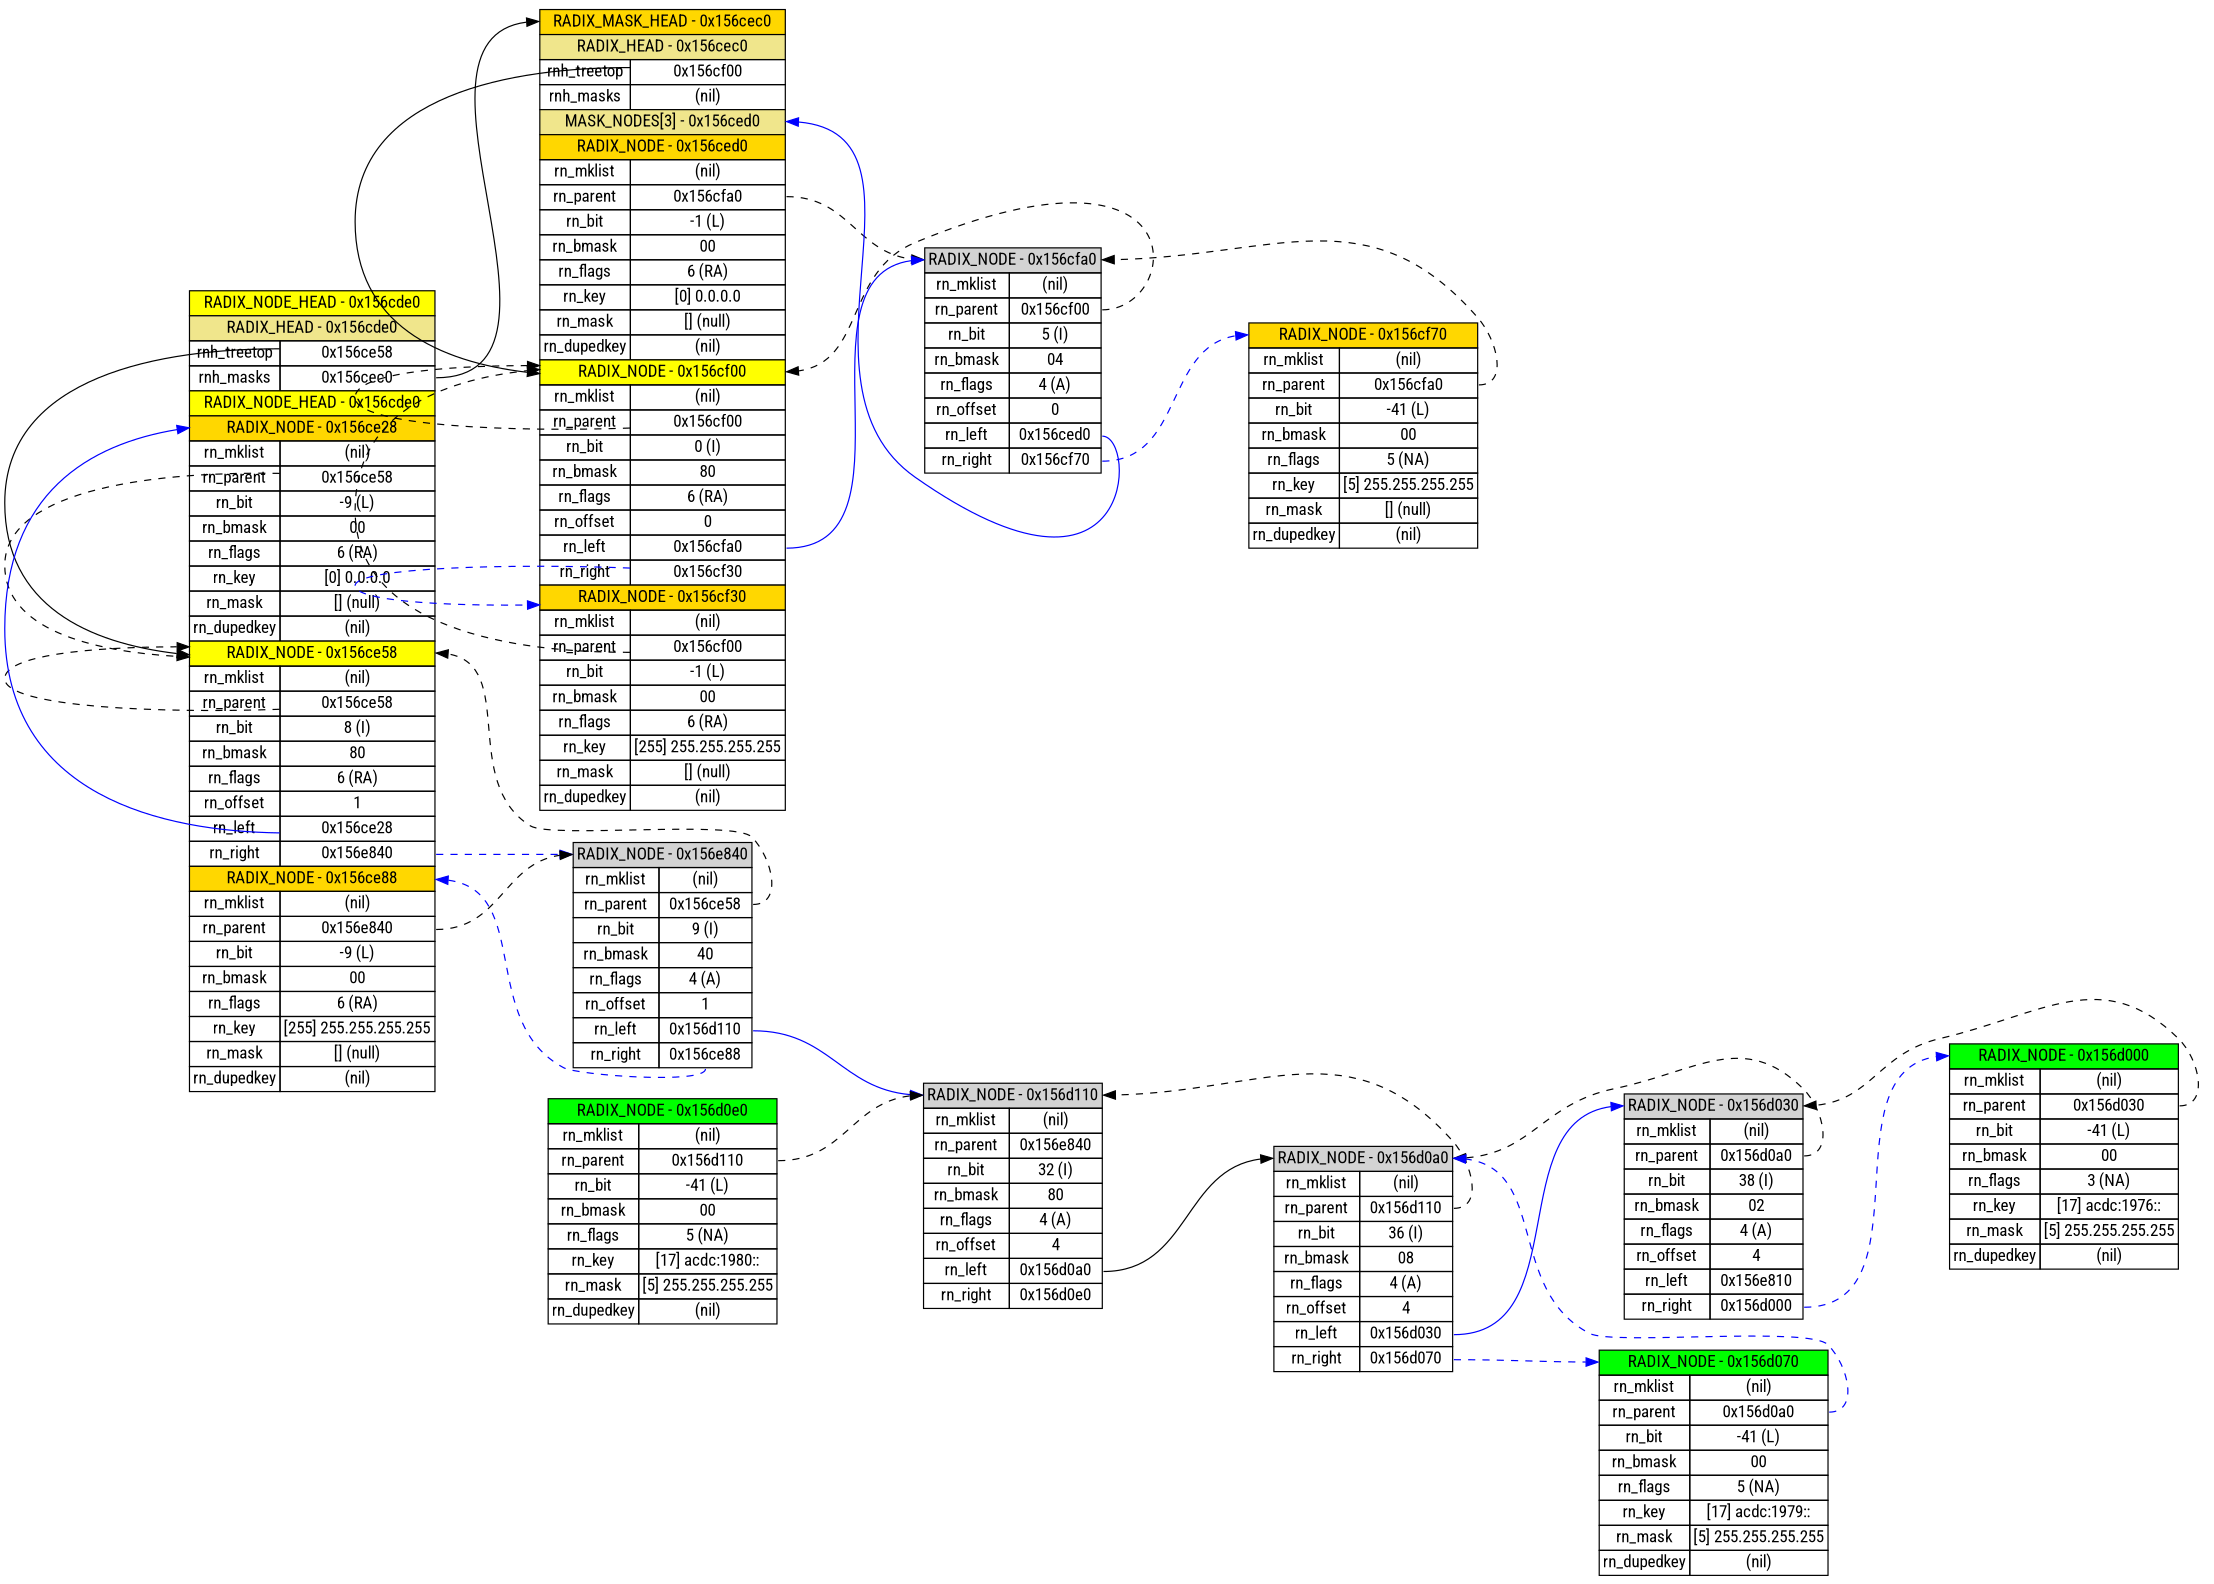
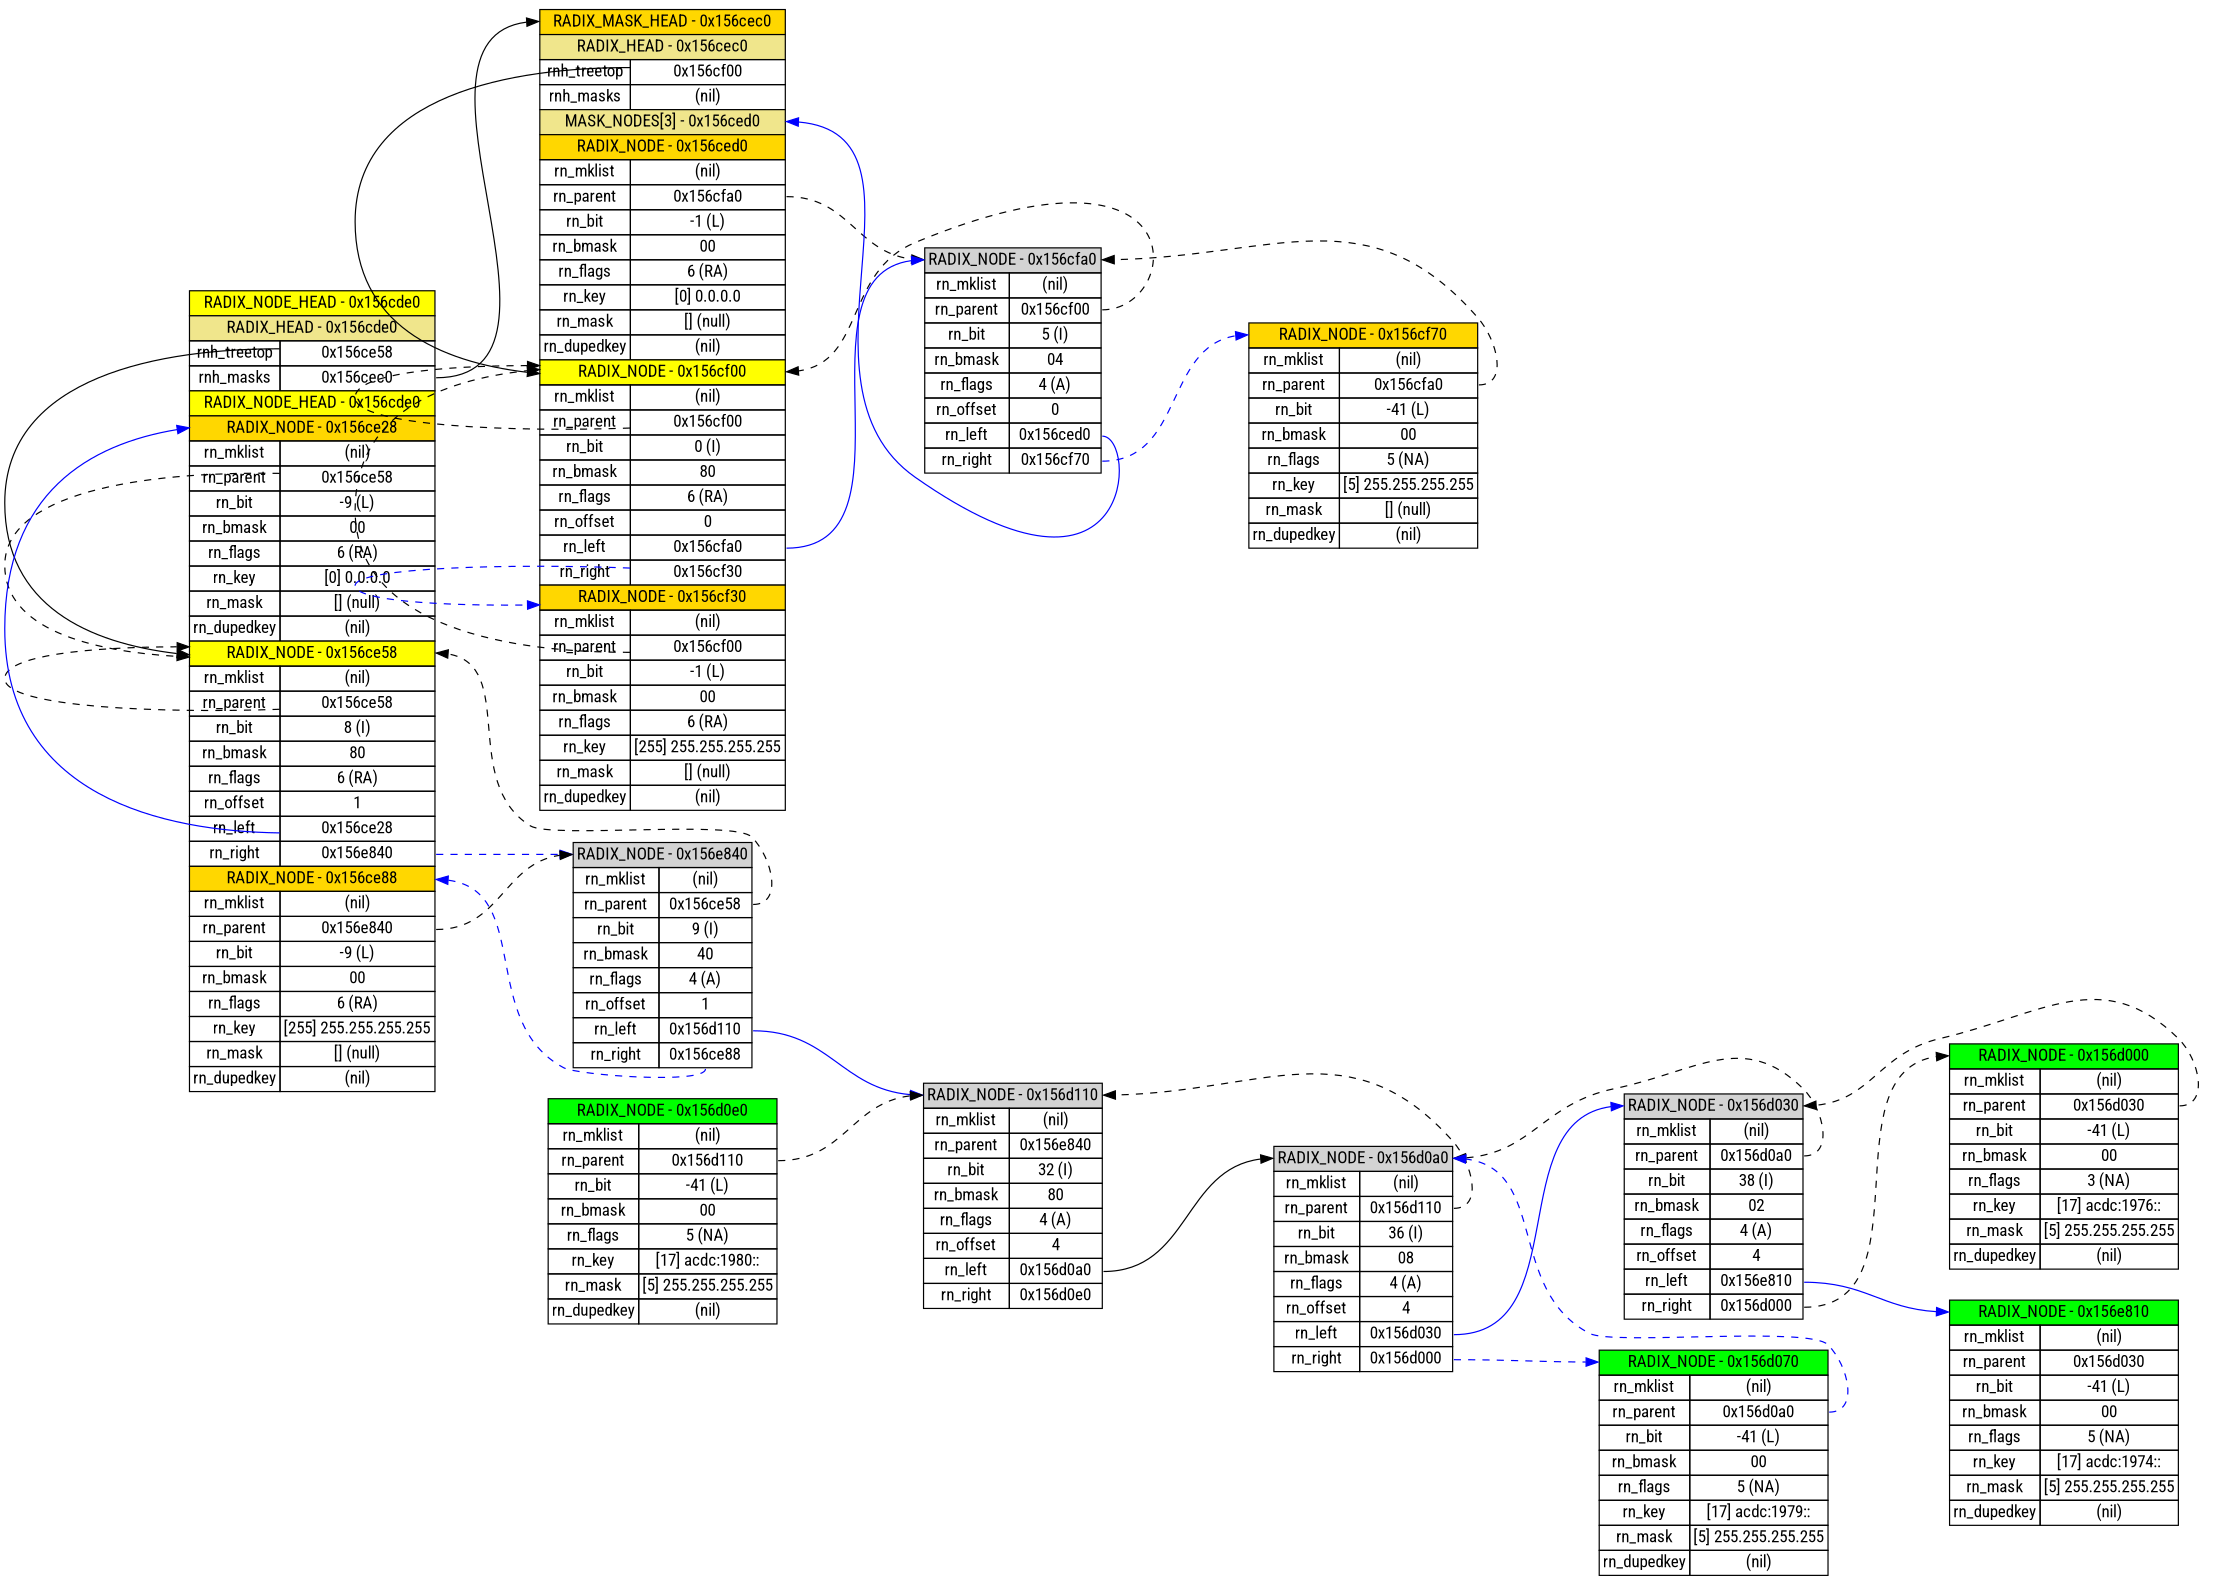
edge "RADIX_NODE - 0x156d030" -> "RADIX_NODE - 0x156d000": color blue -> black
node "RADIX_NODE - 0x156d0a0": text "0x156d070" -> "0x156d000"
node "RADIX_NODE - 0x156e810": added
